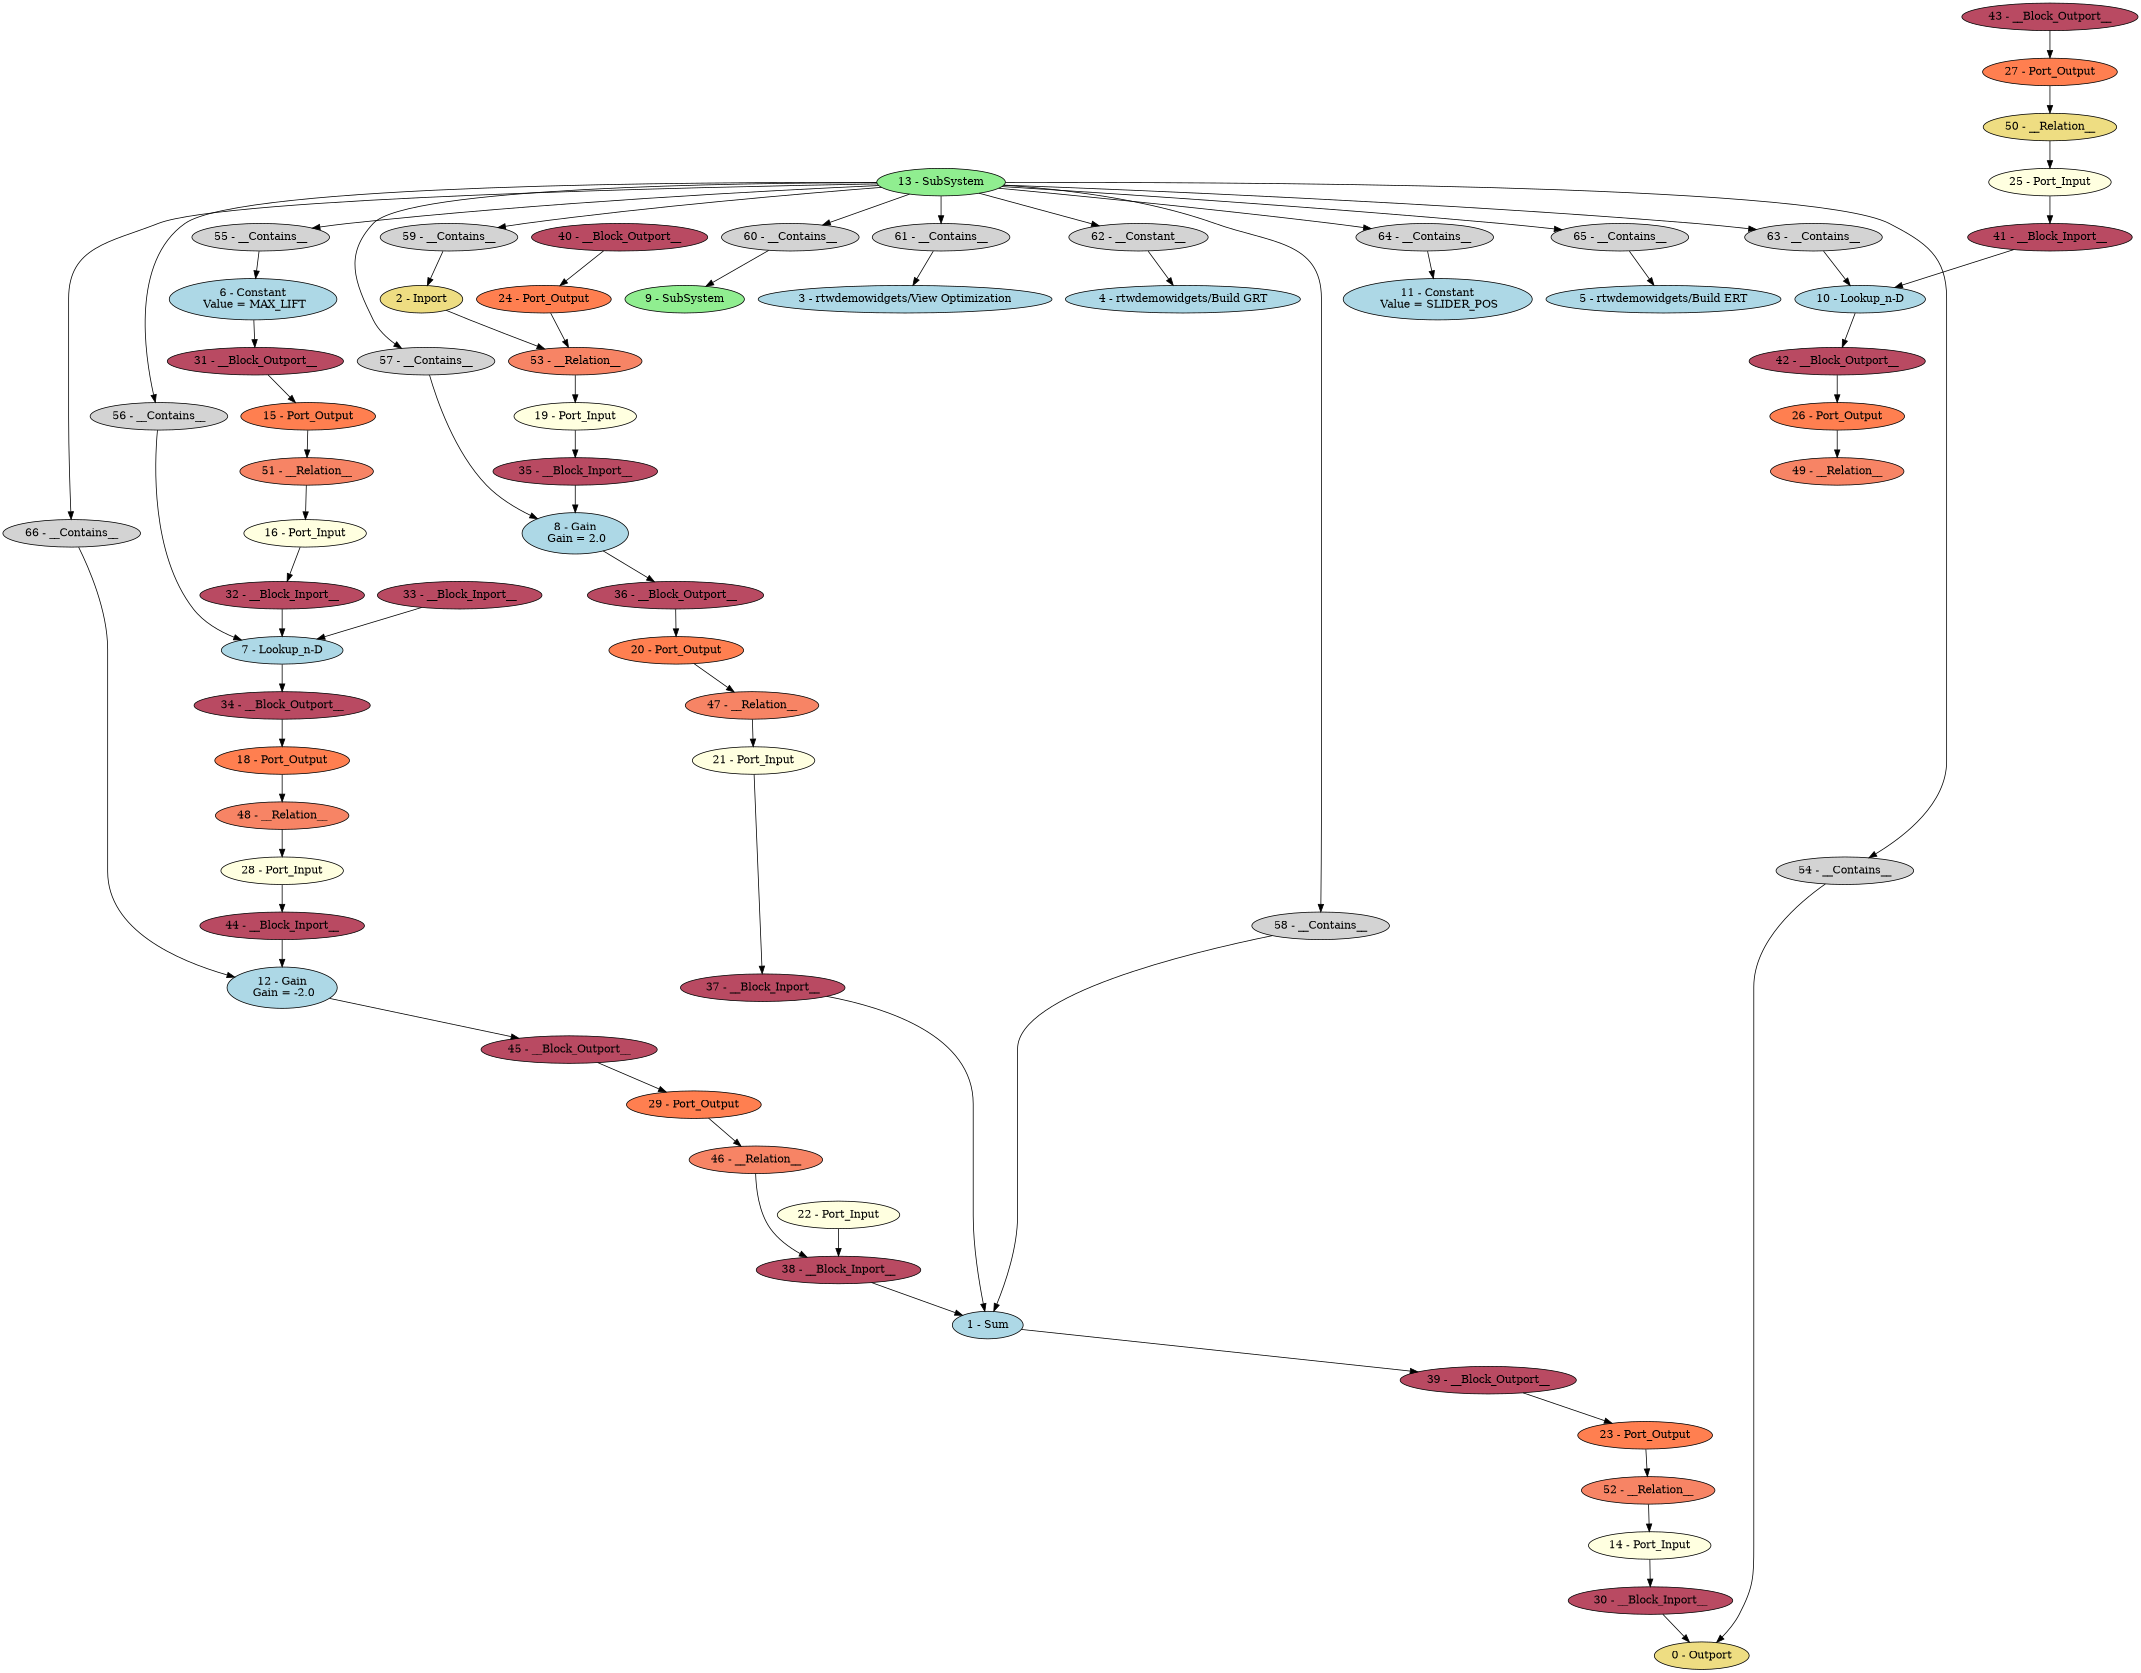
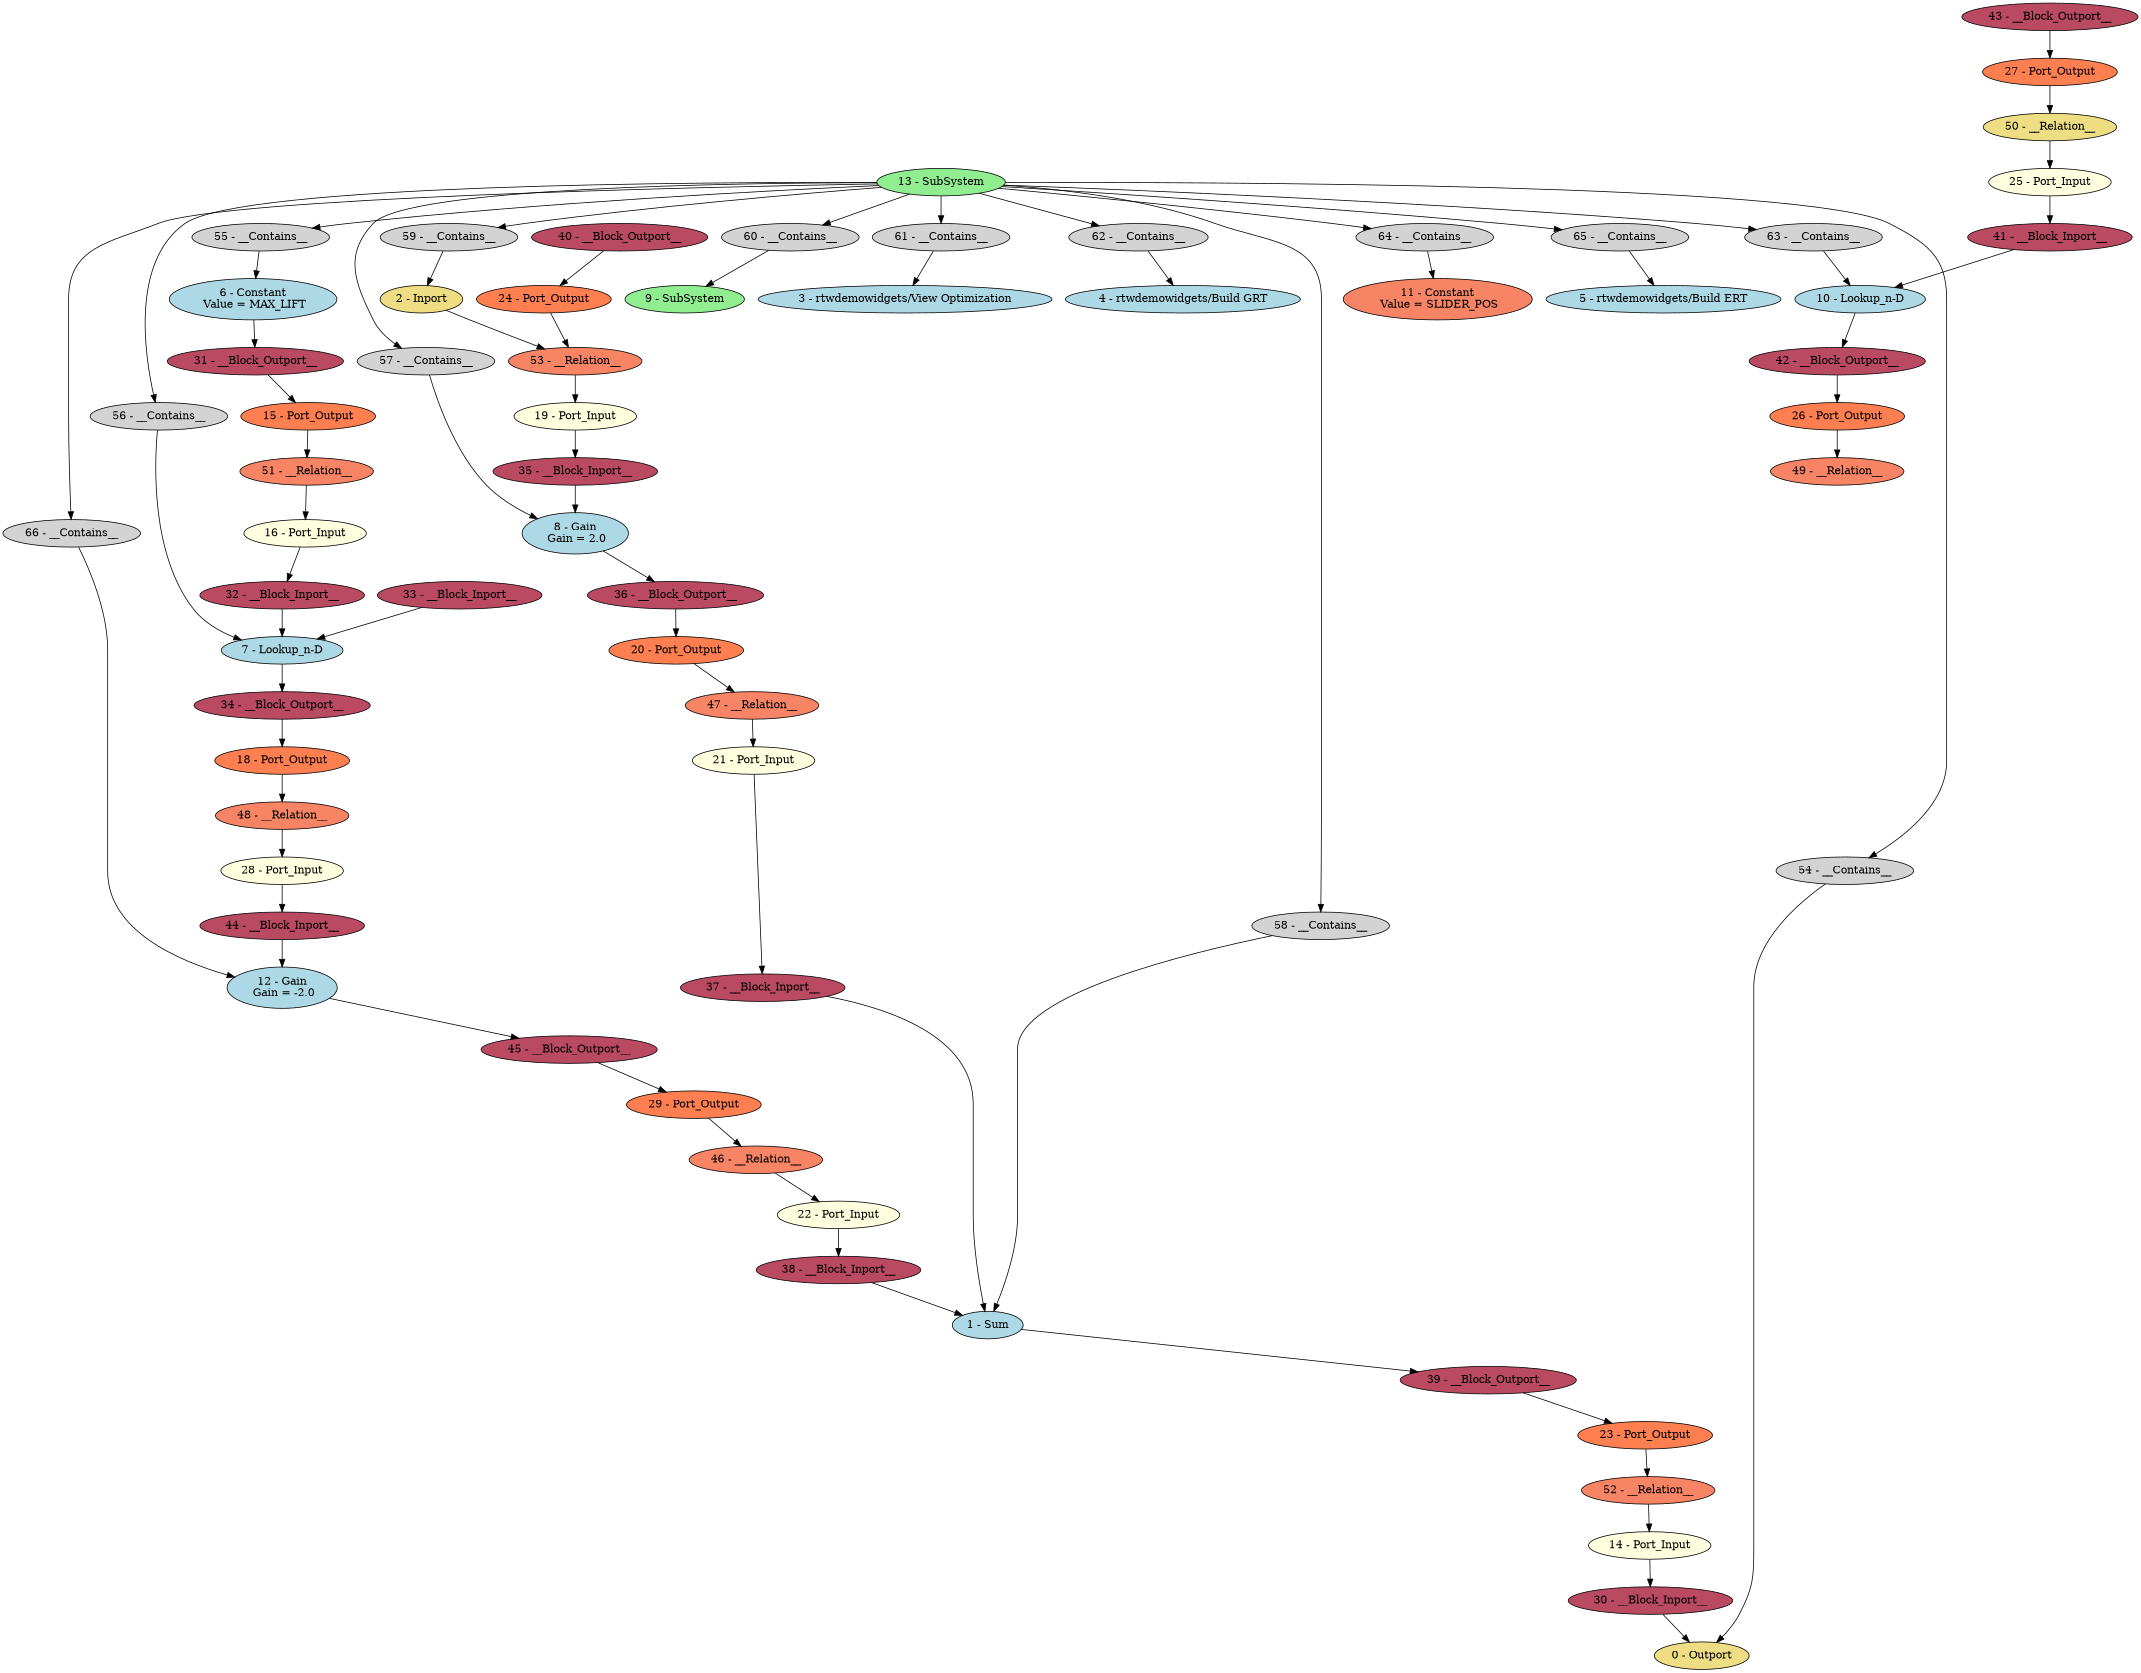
node "62 - __Constant__": label "62 - __Constant__" -> "62 - __Contains__"
node "11 - Constant Value = SLIDER_POS": fillcolor lightblue -> #f78465
edge "46 - __Relation__" -> "38 - __Block_Inport__": now "46 - __Relation__" -> "22 - Port_Input"
